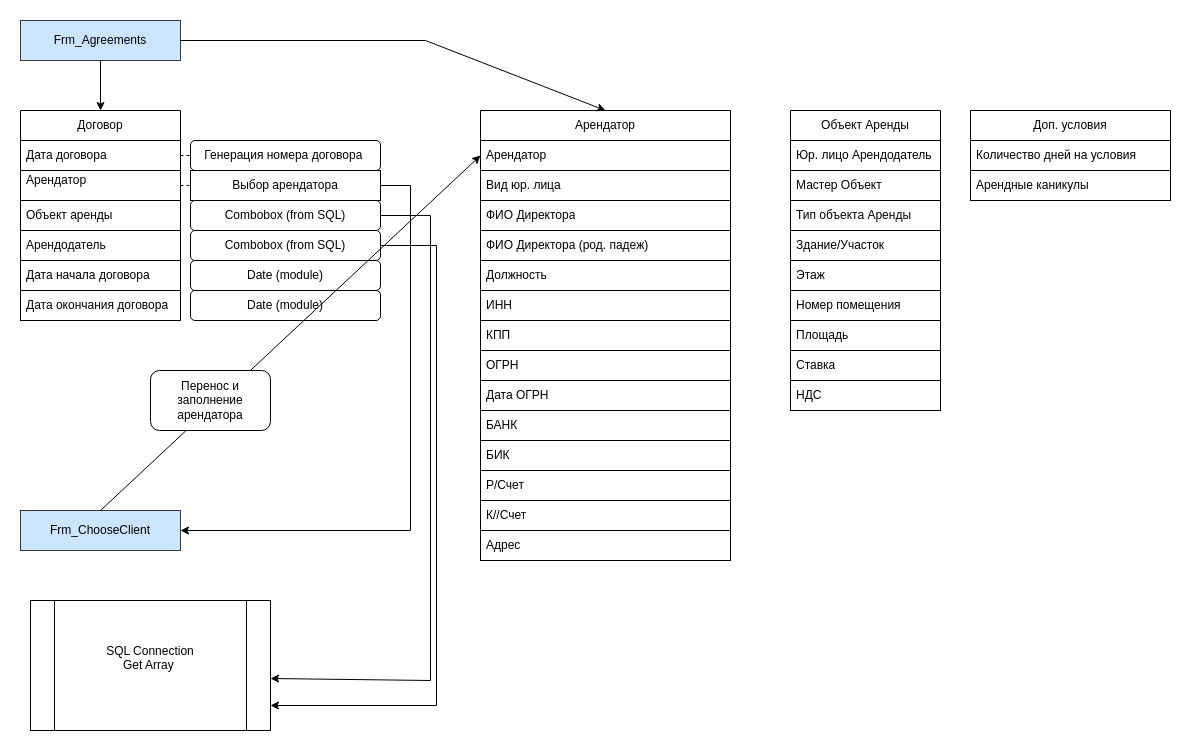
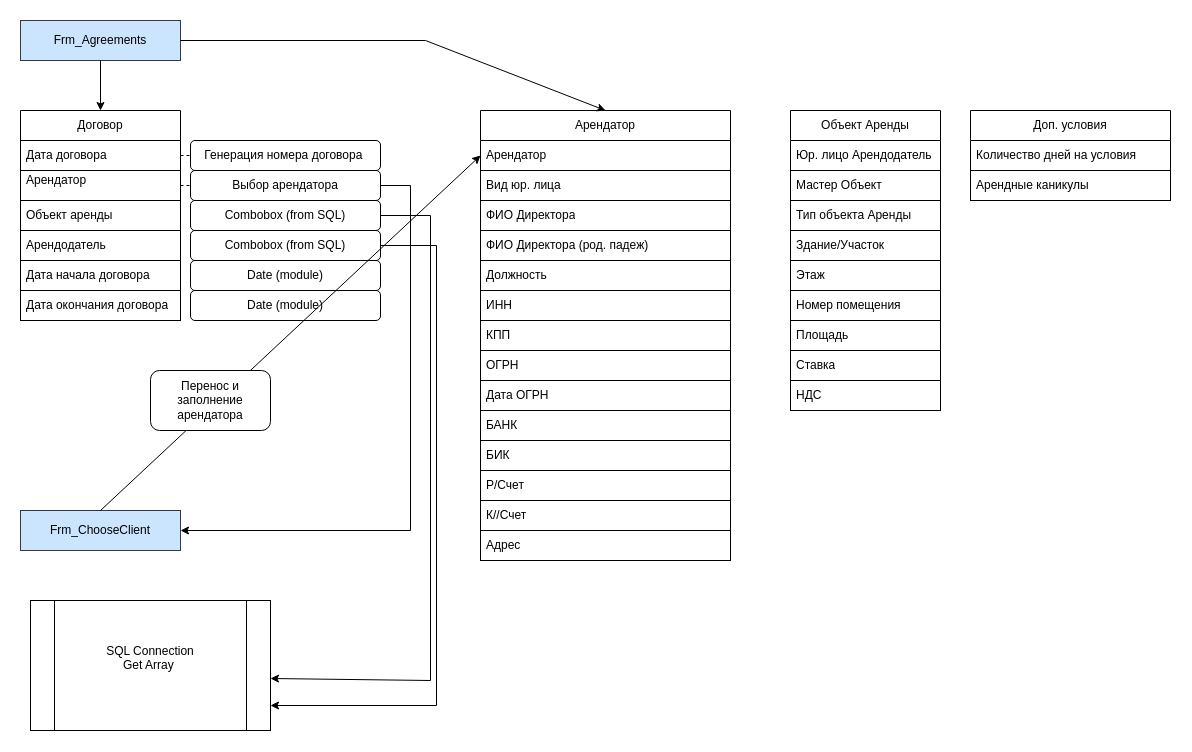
node "Выбор арендатора": shape rectangle -> rounded rectangle
